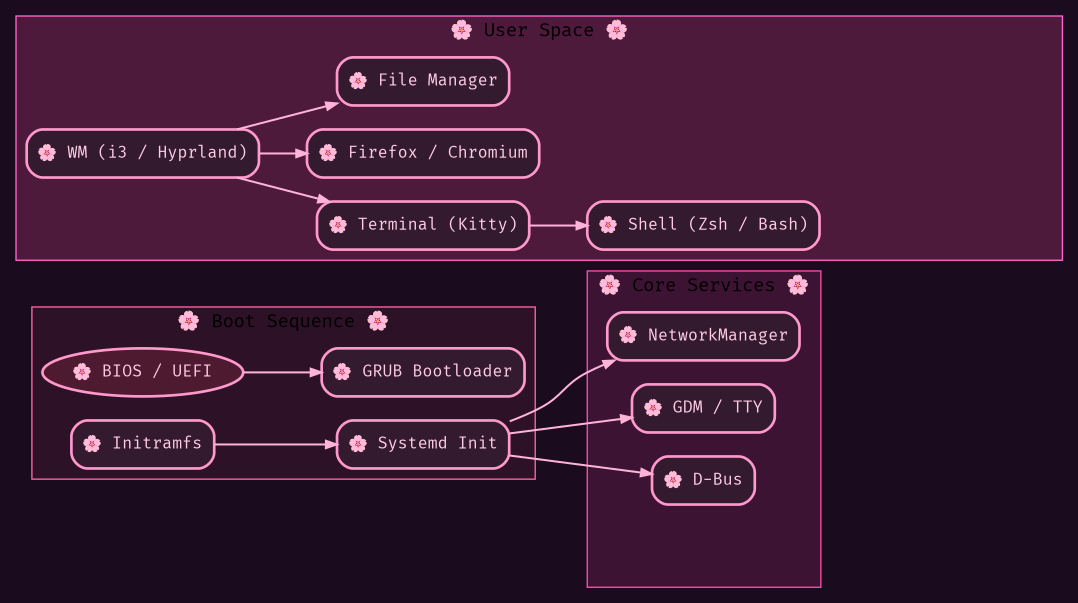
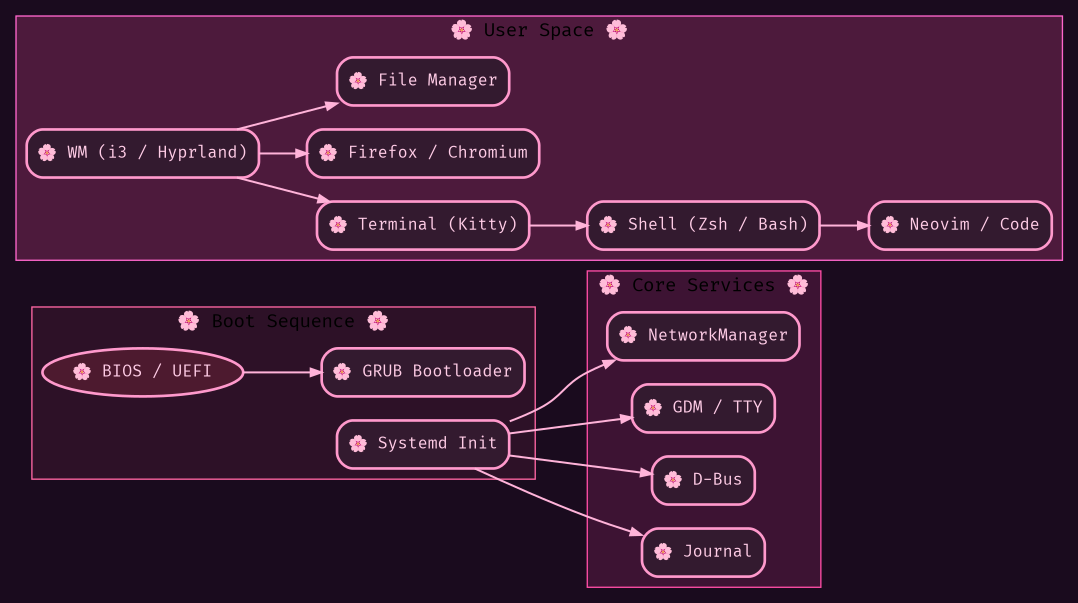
node "🌸 Neovim / Code": added
node "🌸 Initramfs": removed
node "🌸 Journal": added
